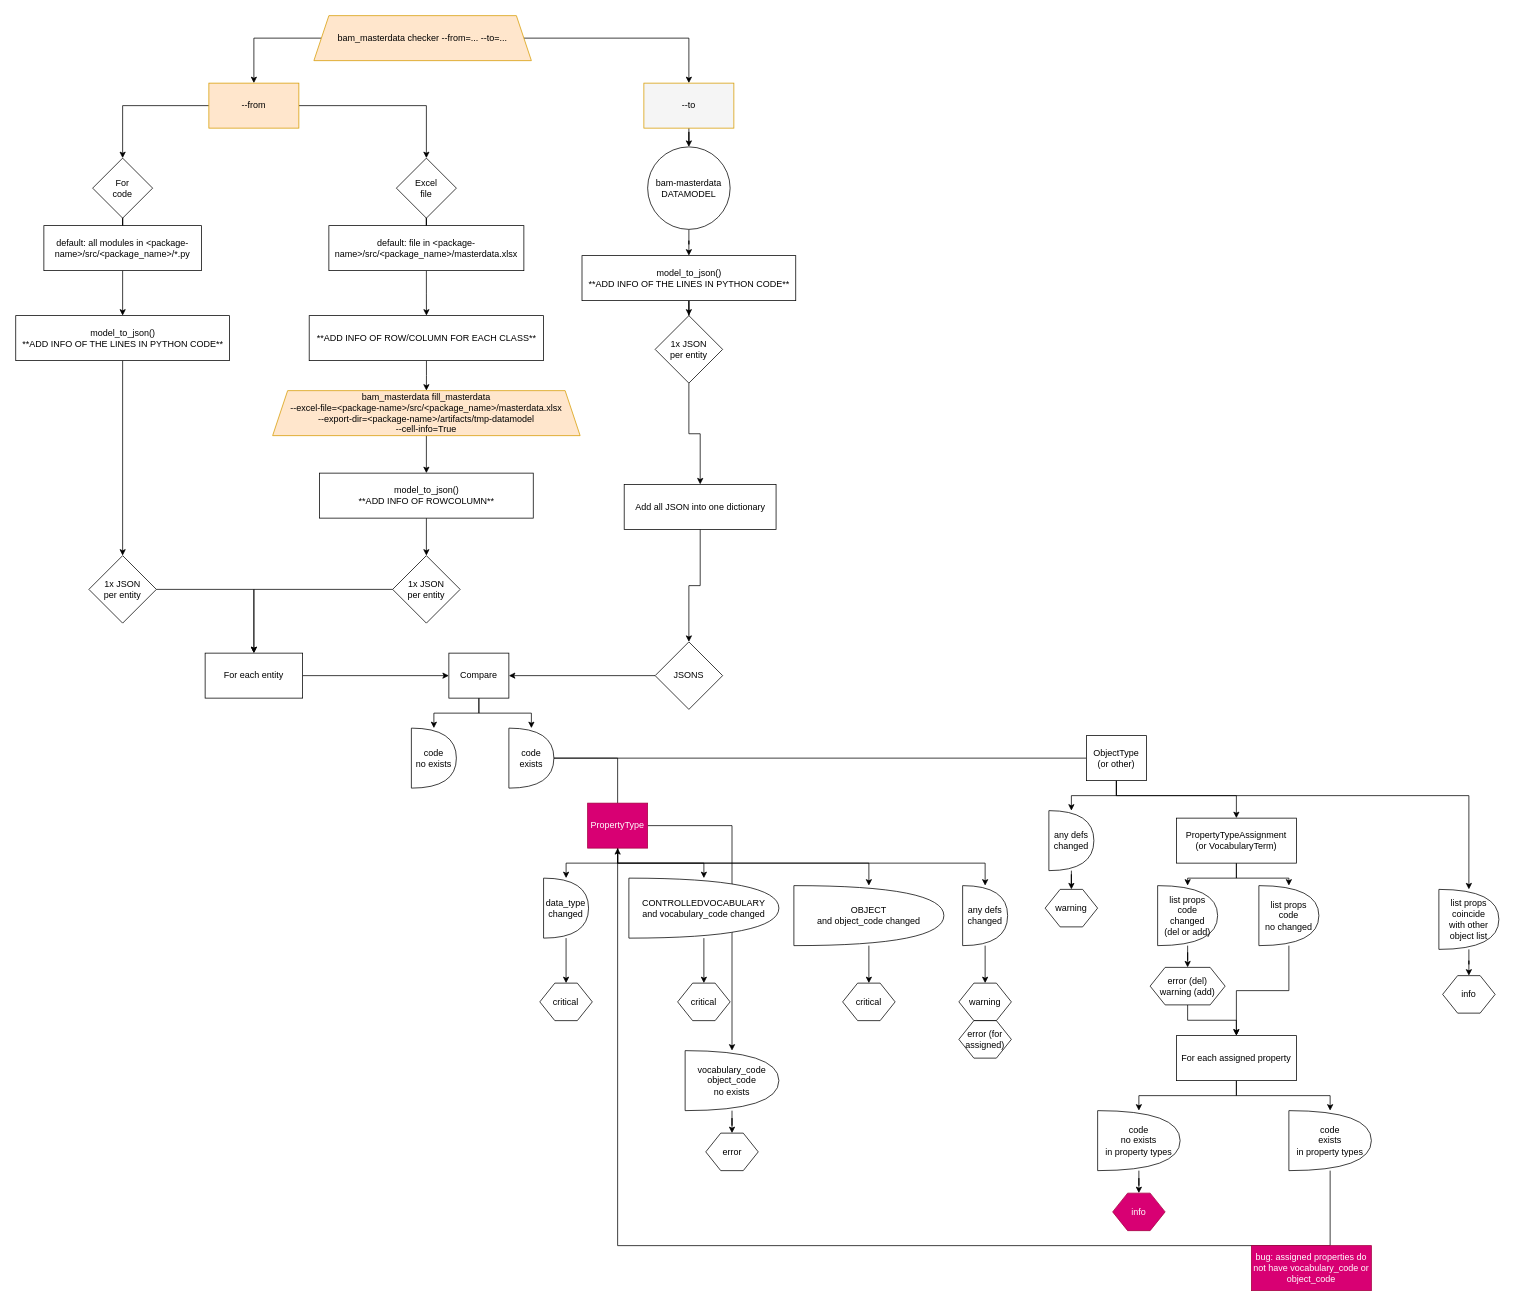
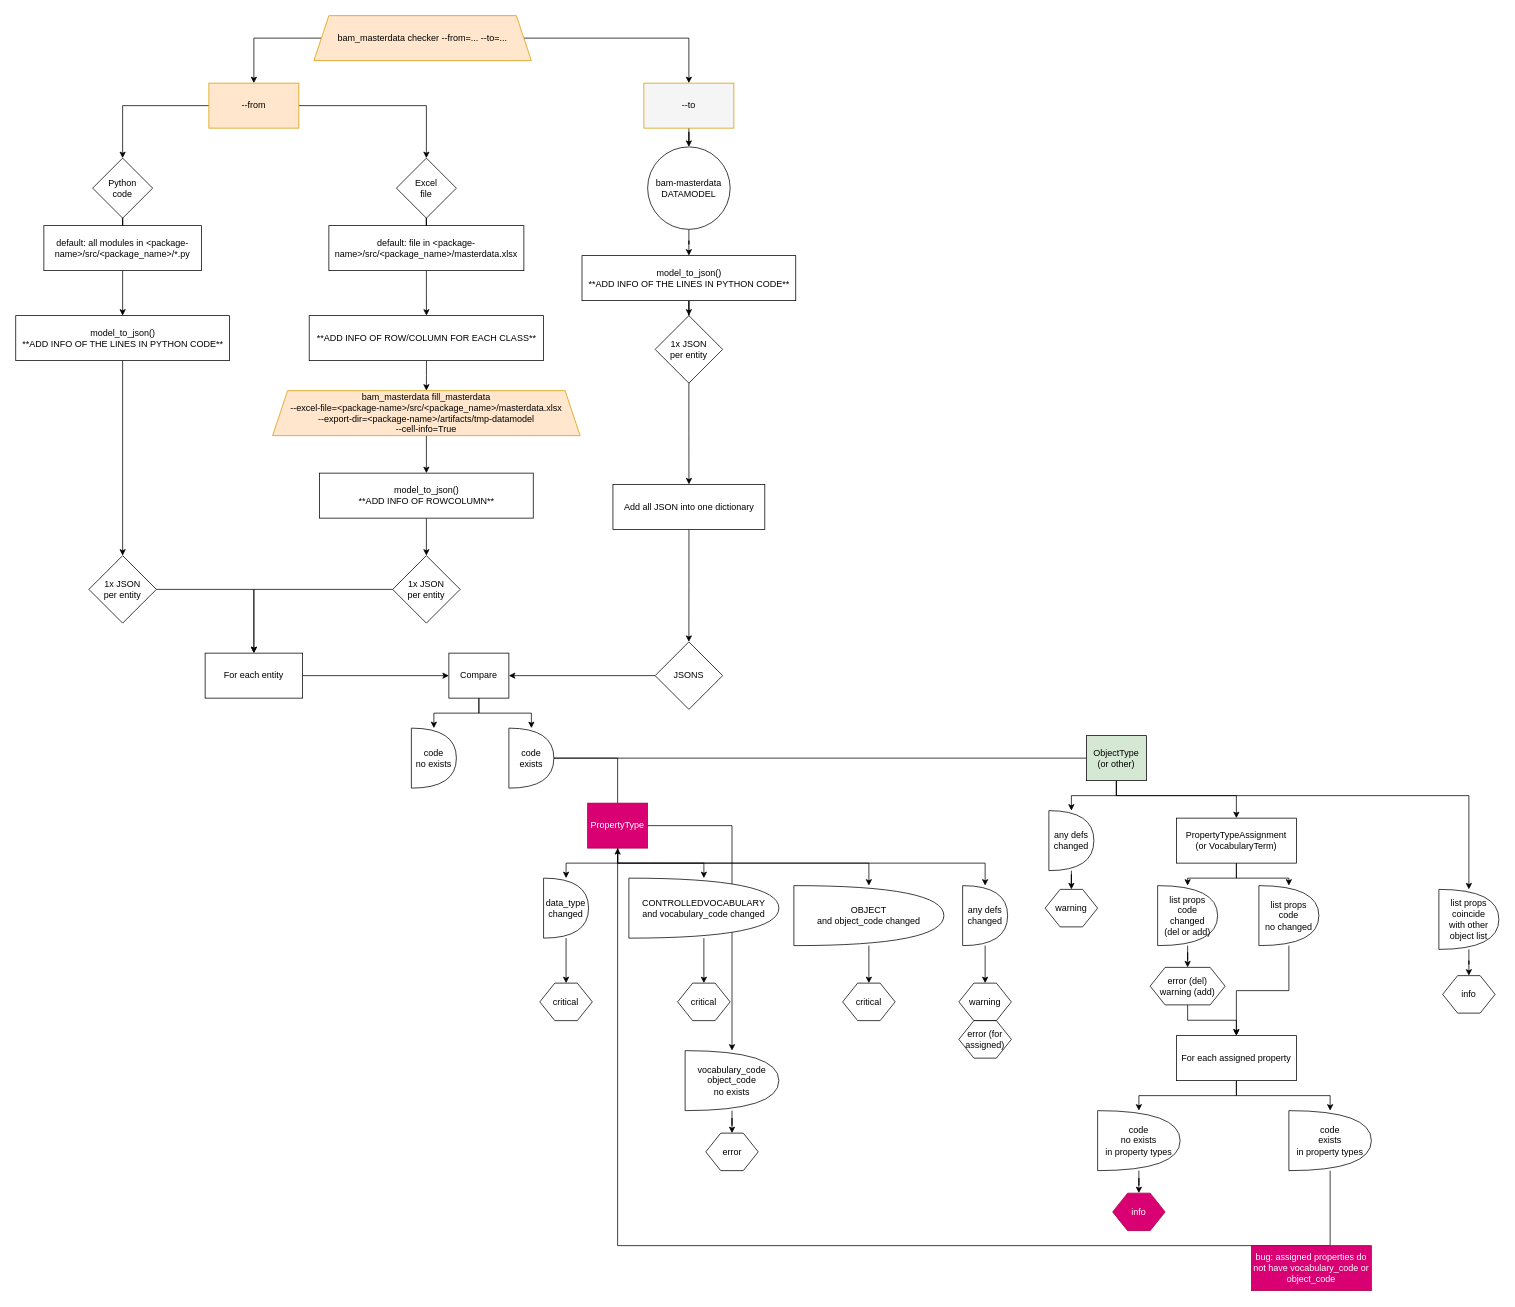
node "For code": label "For code" -> "Python code"
node "Add all JSON into one dictionary": moved (700, 507) -> (689, 507)
node "ObjectType (or other)": fillcolor #ffffff -> #d5e8d4
